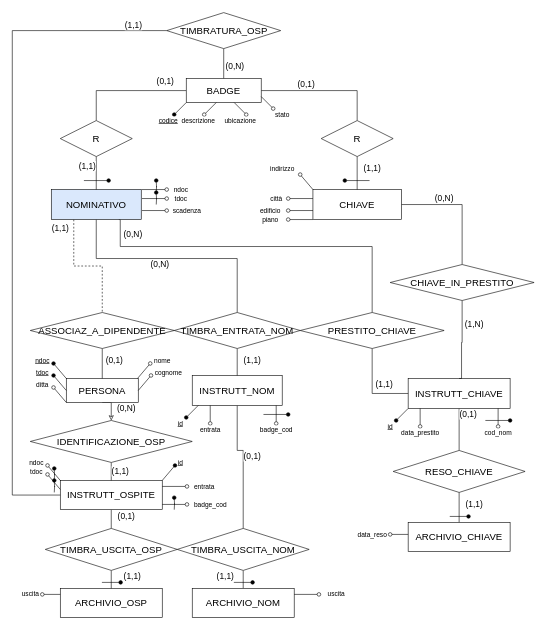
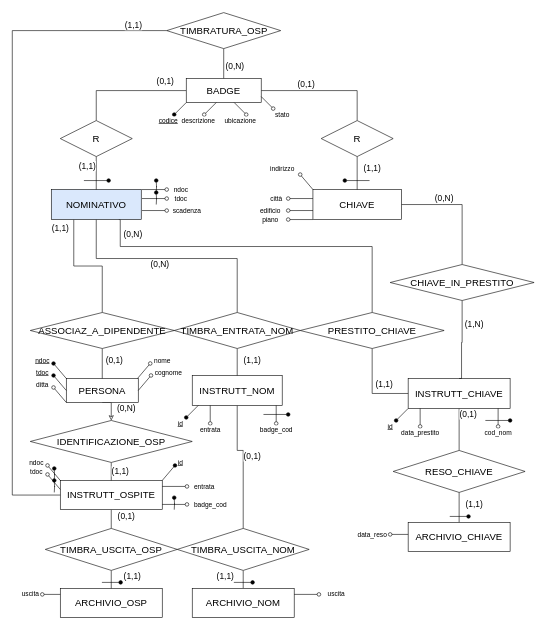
edge "NOMINATIVO" -- "ASSOCIAZ_A_DIPENDENTE": style dashed -> solid
